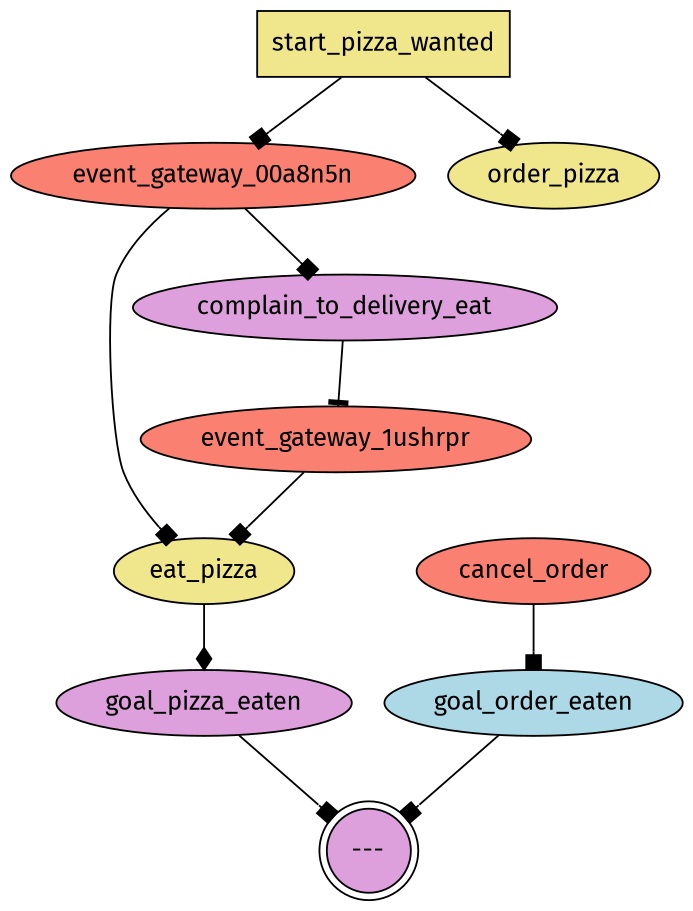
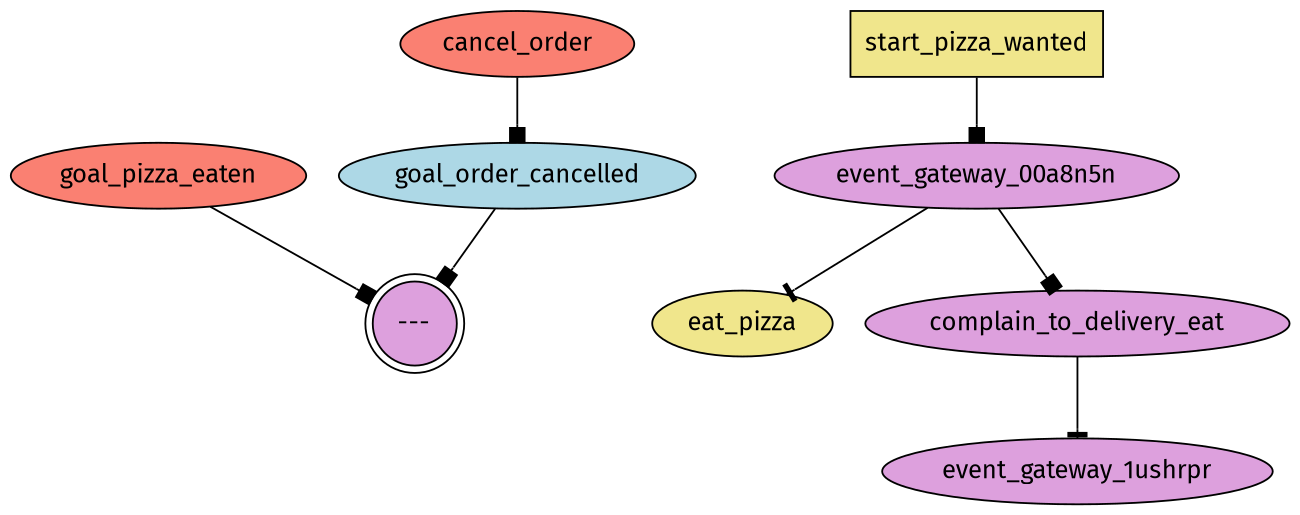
node "event_gateway_00a8n5n": fillcolor salmon -> plum
node "order_pizza": removed
edge "event_gateway_00a8n5n" -> "eat_pizza": arrowhead box -> tee
node "event_gateway_1ushrpr": fillcolor salmon -> plum
edge "event_gateway_1ushrpr" -> "eat_pizza": removed
edge "eat_pizza" -> "goal_pizza_eaten": removed
node "goal_pizza_eaten": fillcolor plum -> salmon
node "goal_order_eaten": label "goal_order_eaten" -> "goal_order_cancelled"
